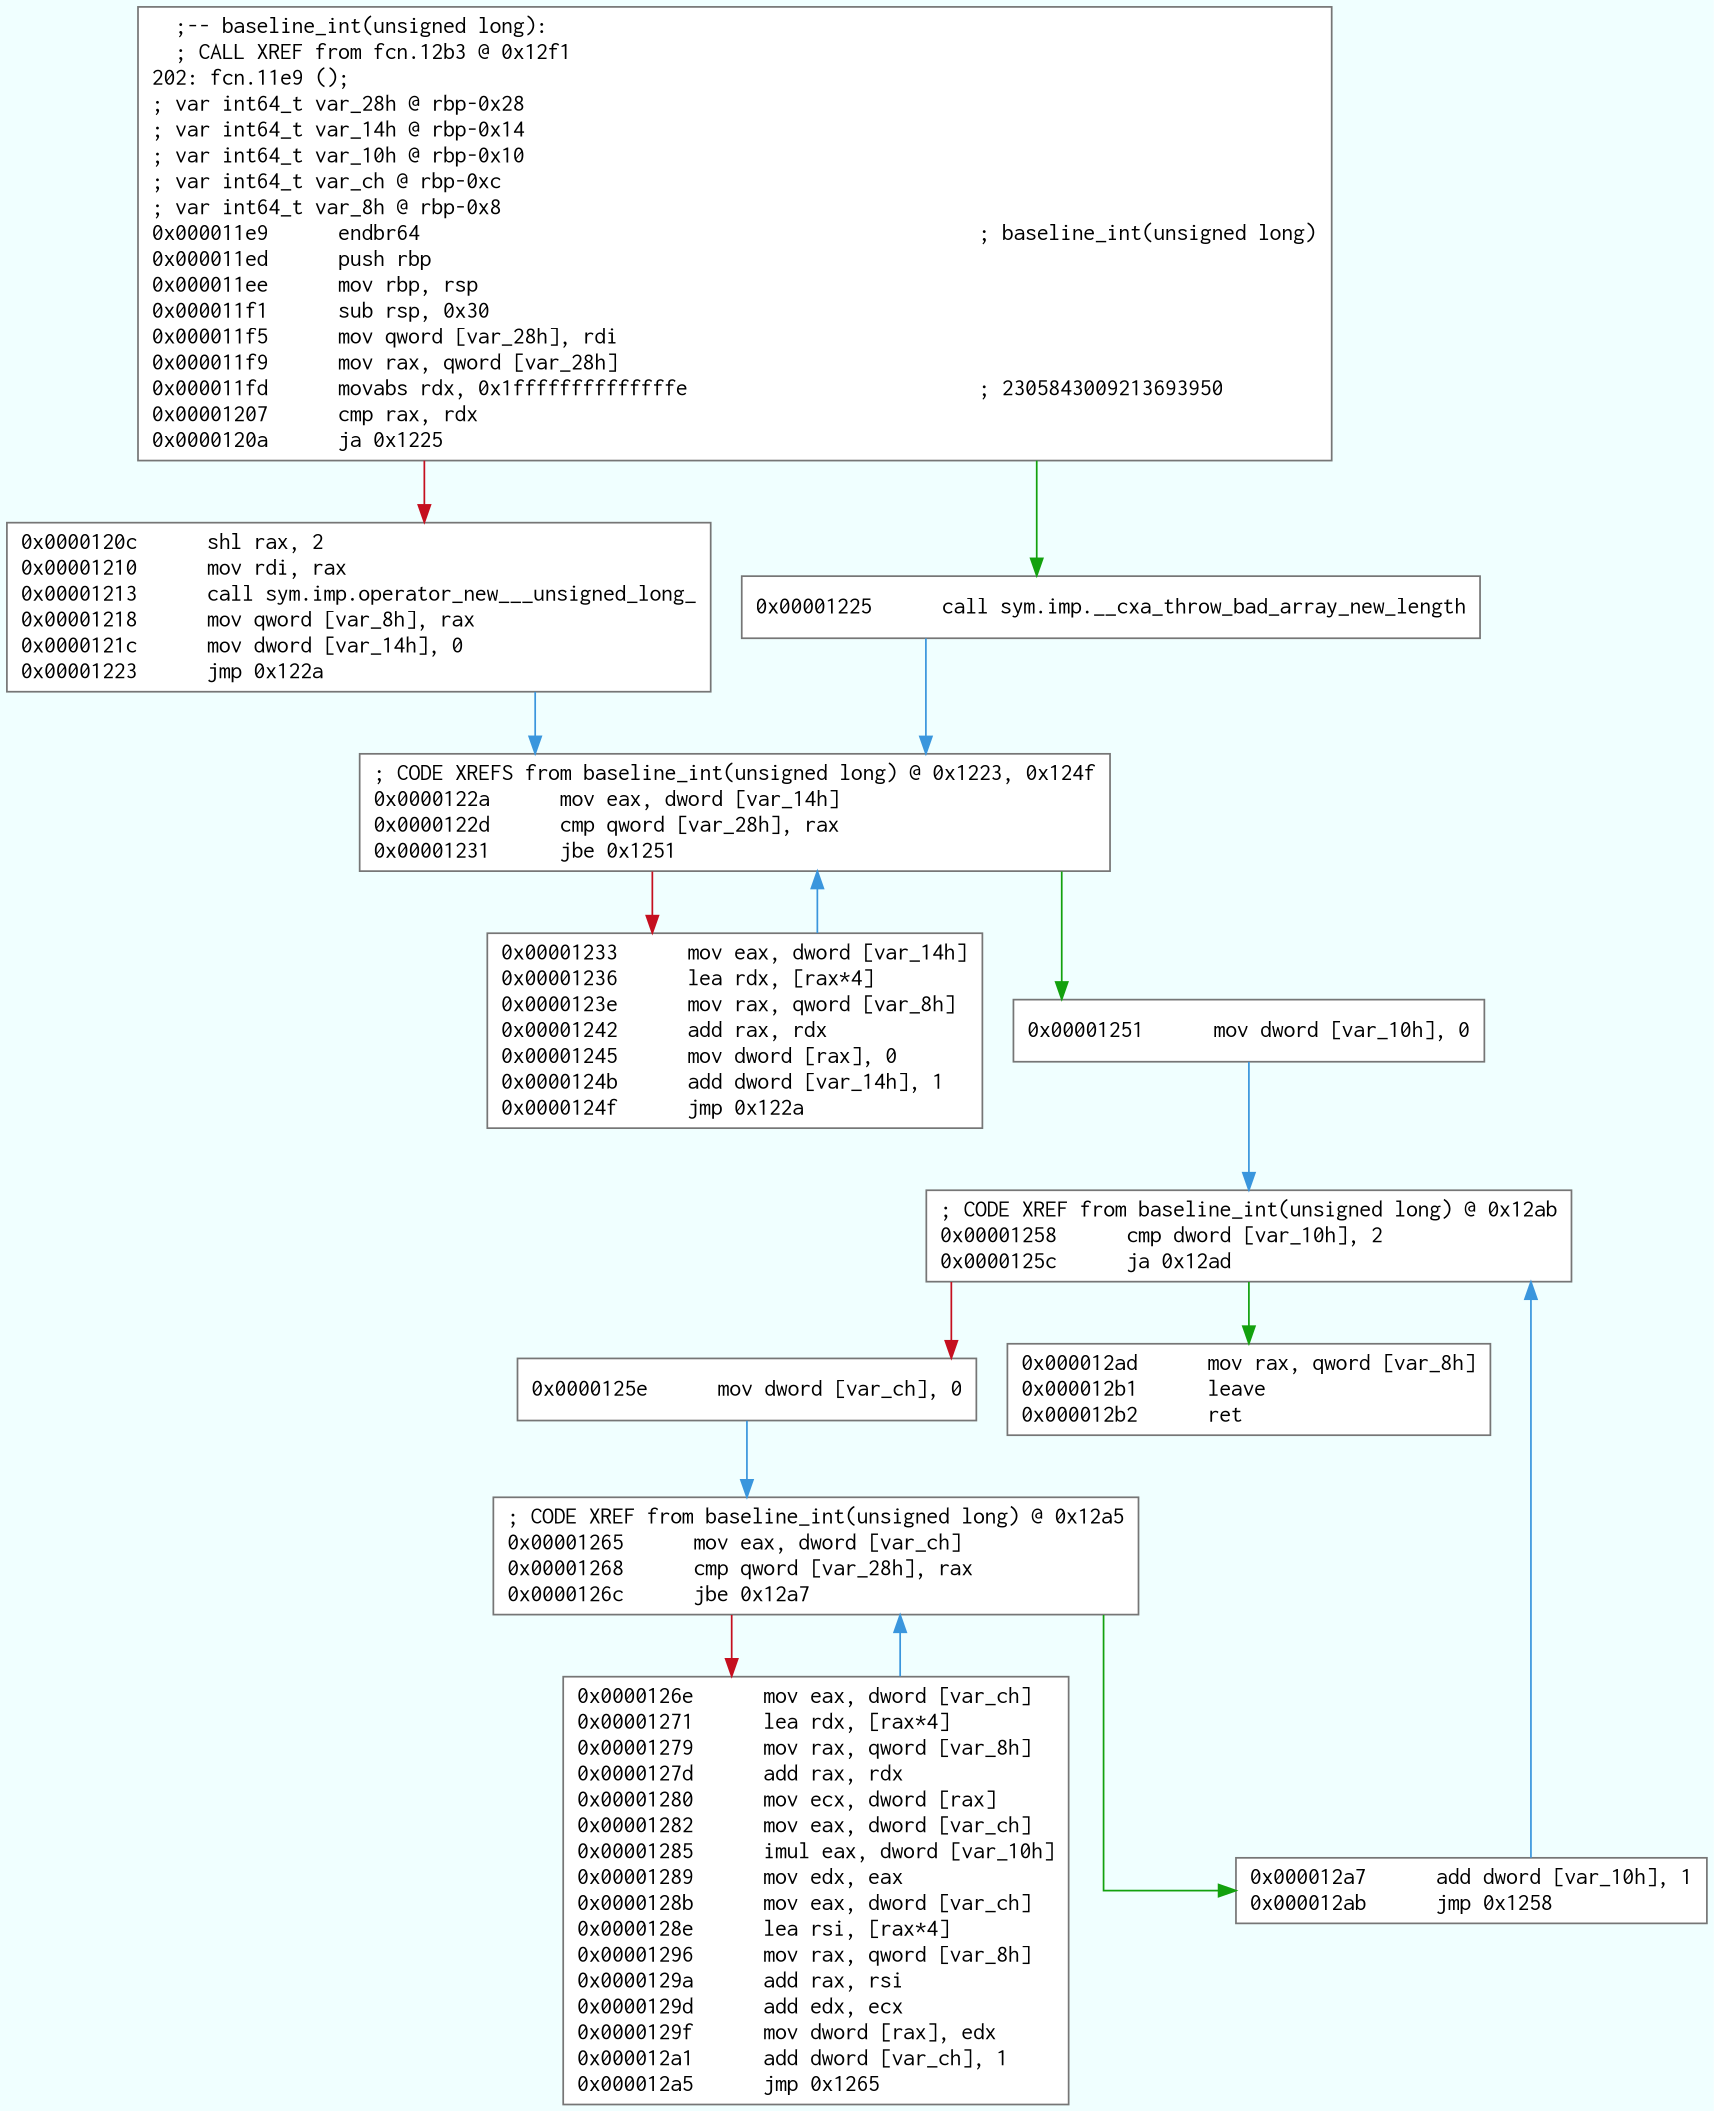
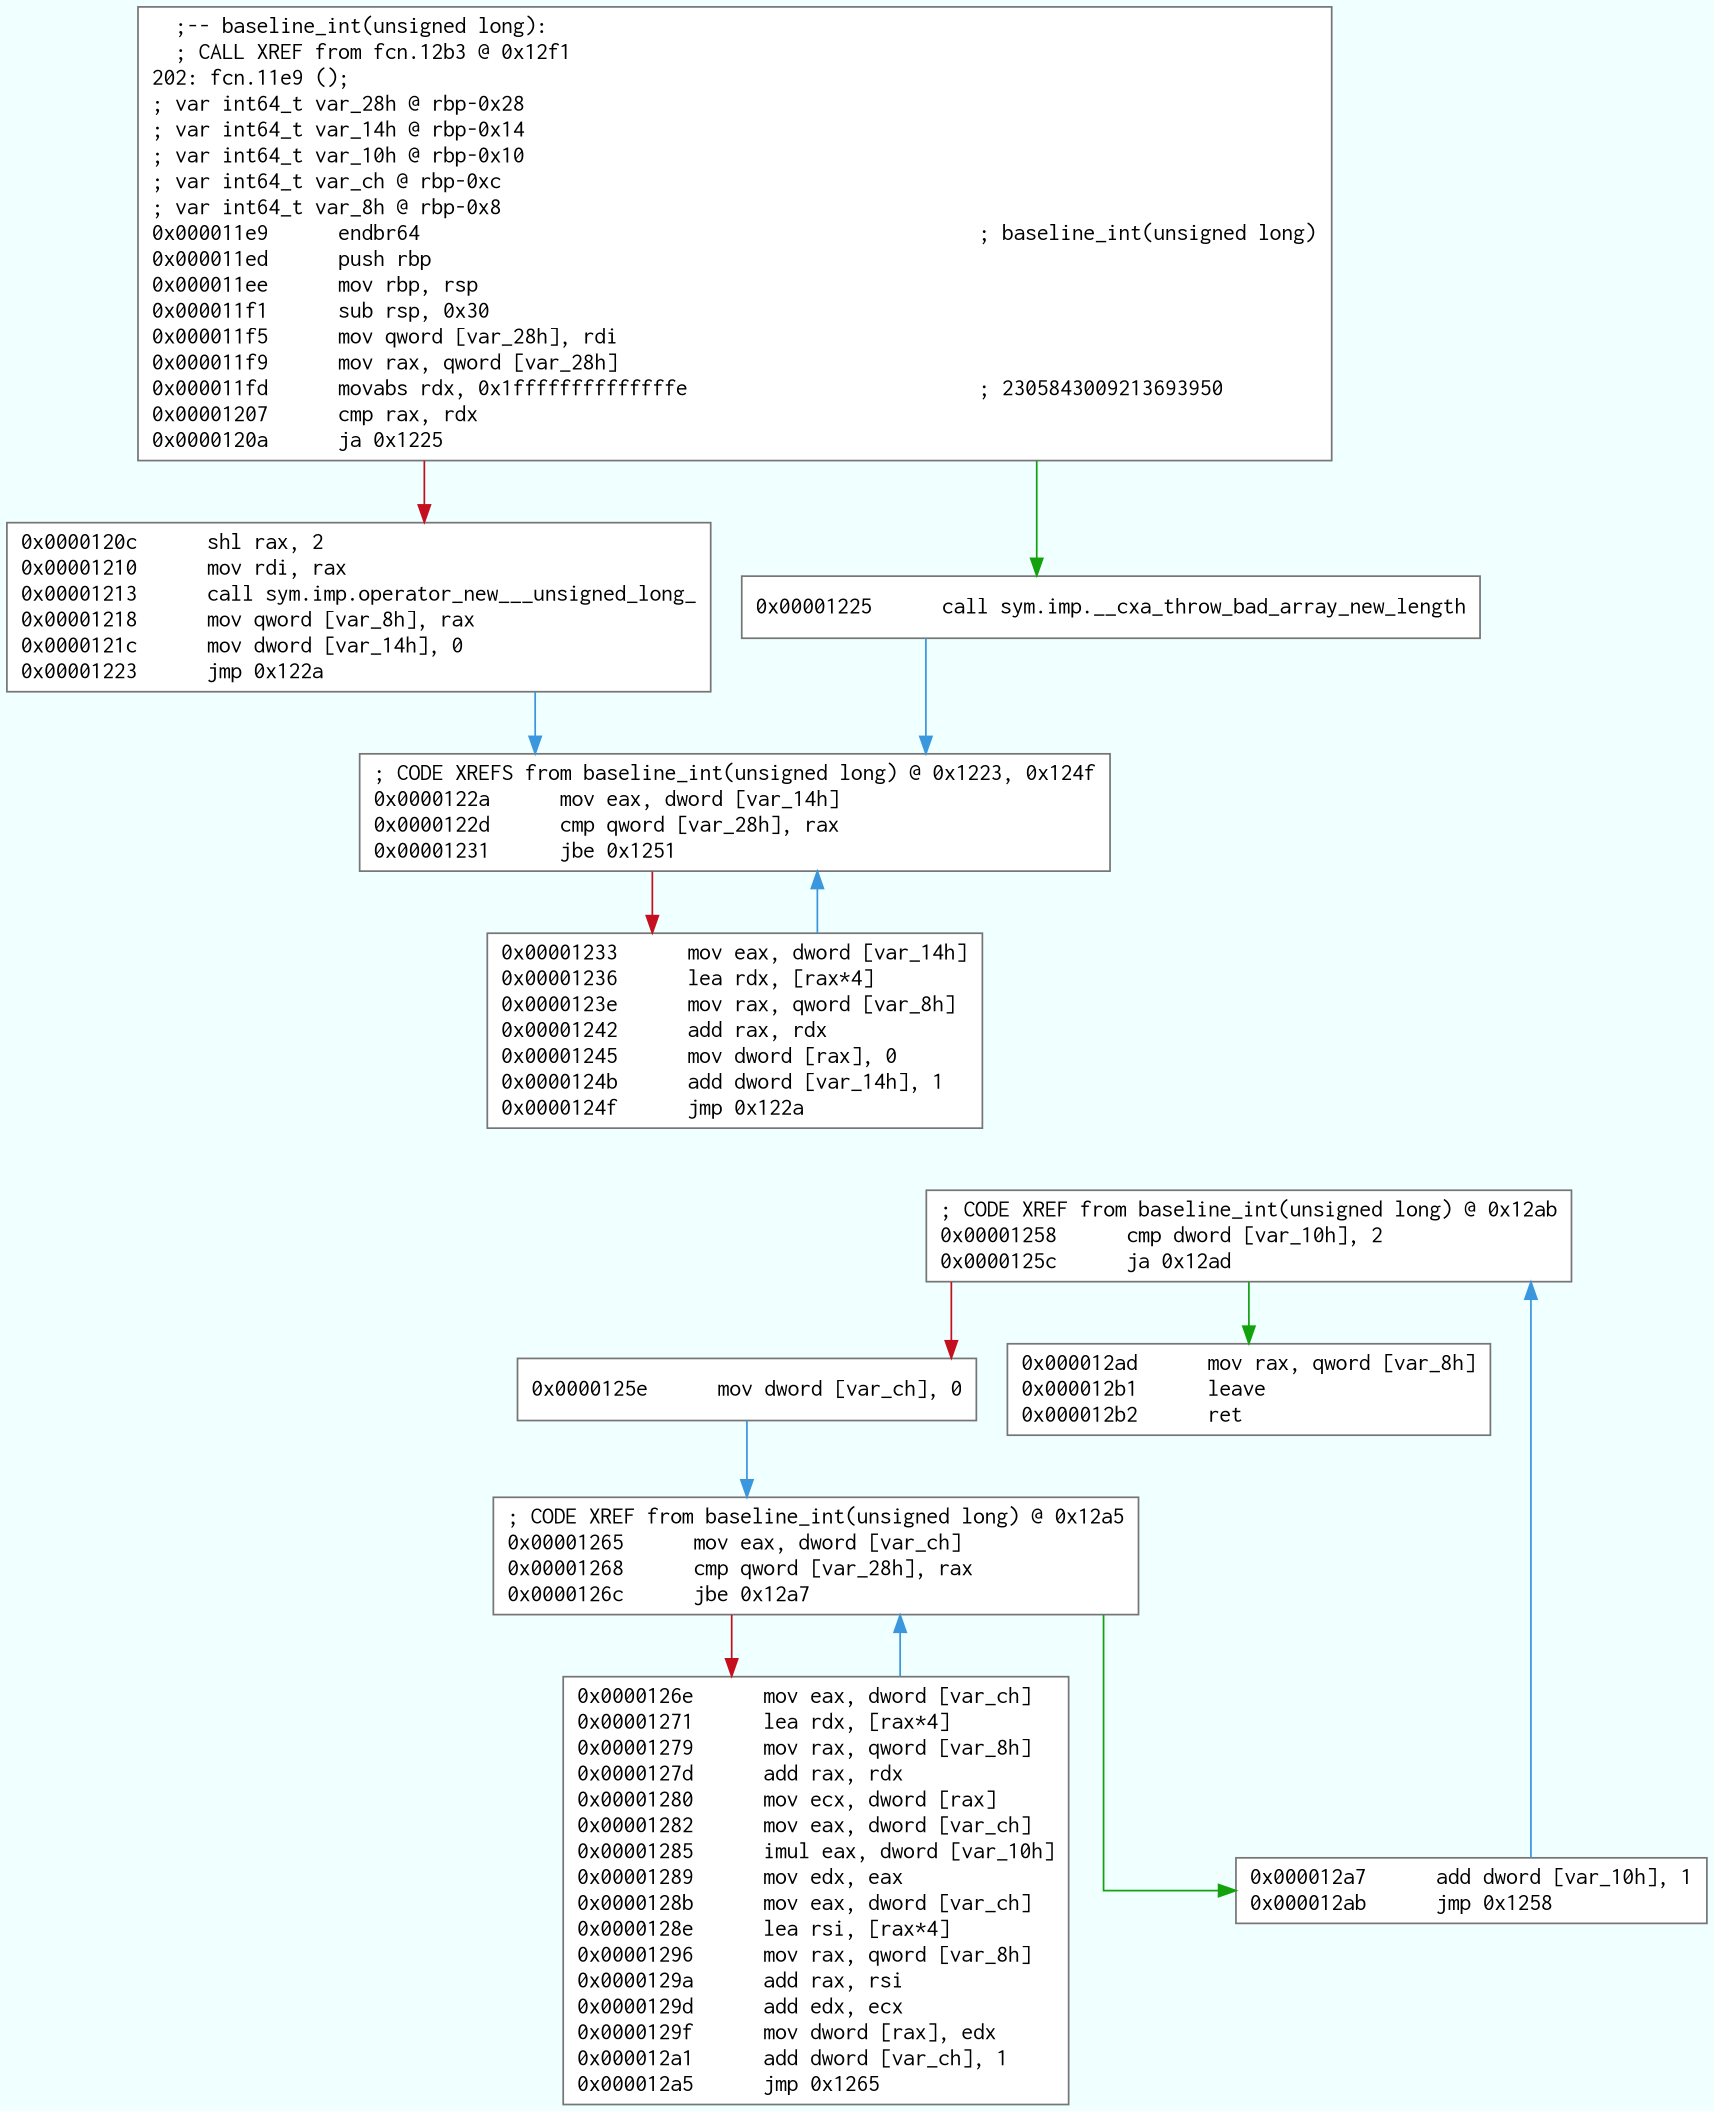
node "0x00001251      mov dword [var_10h], 0": removed
